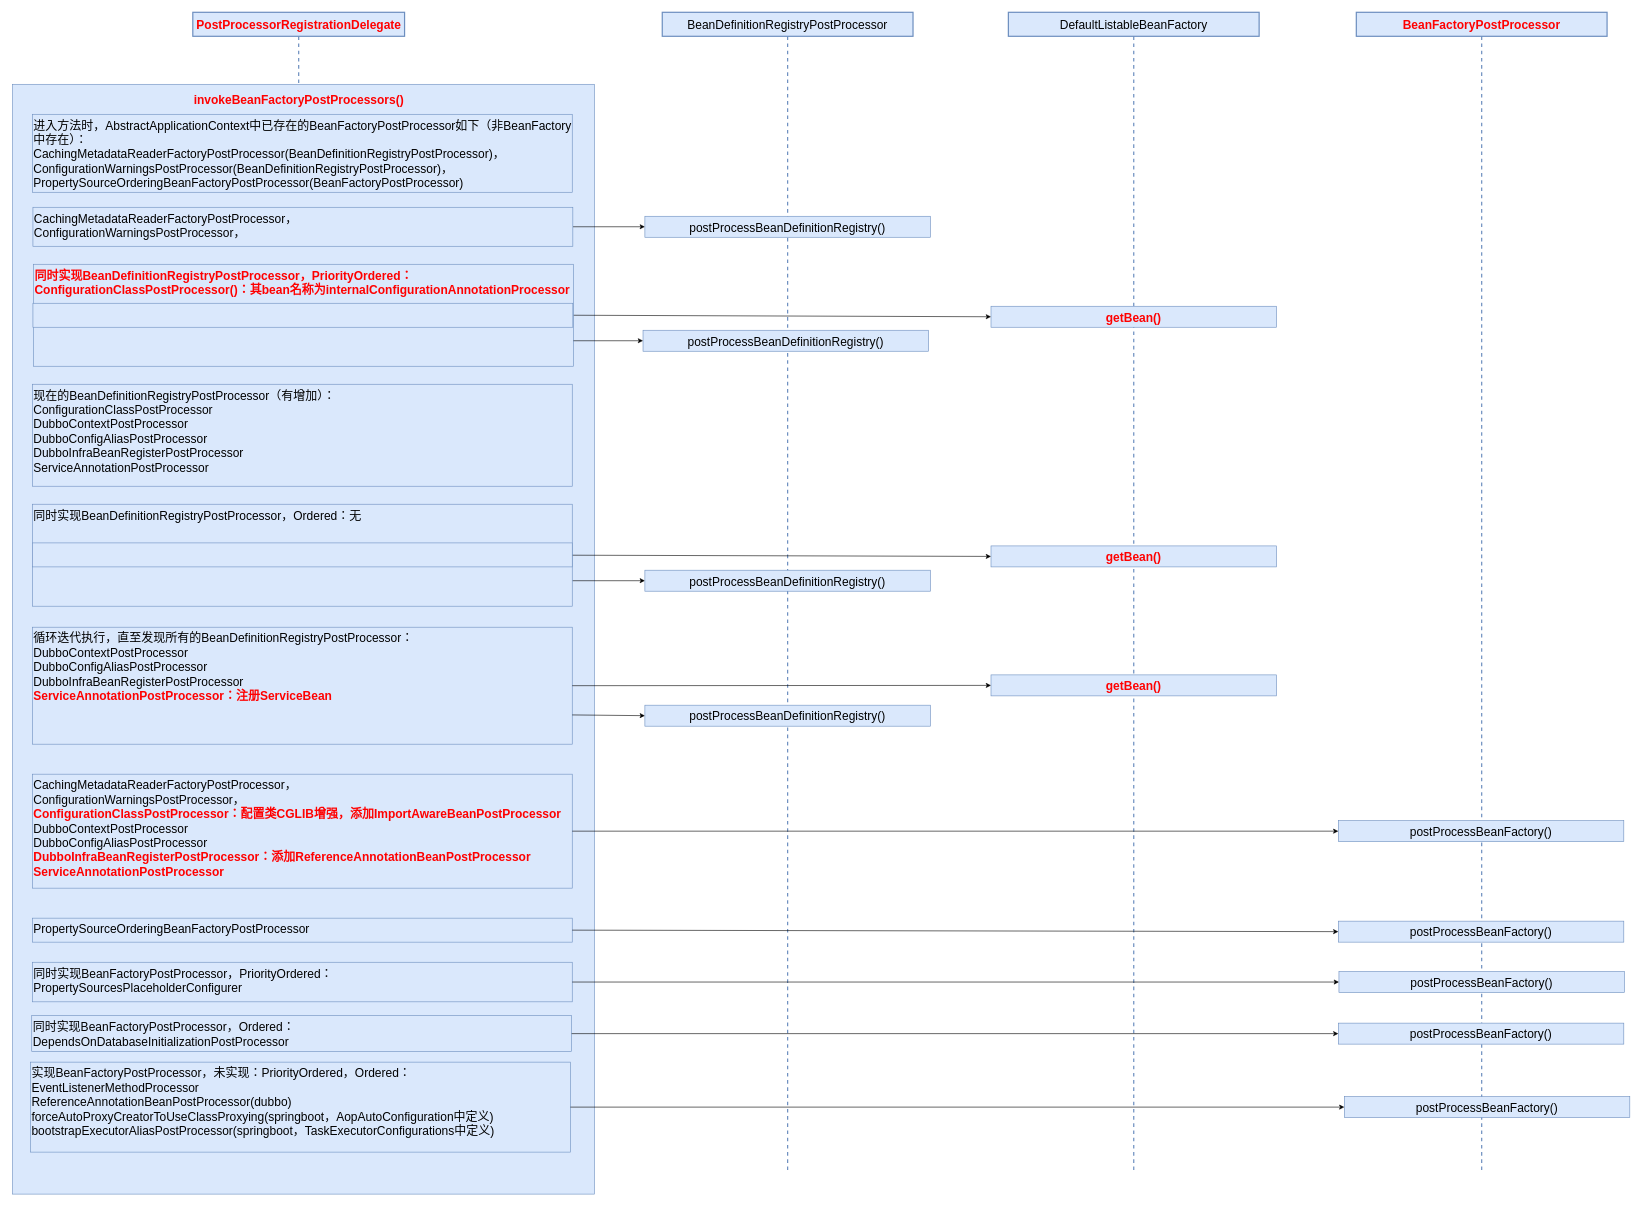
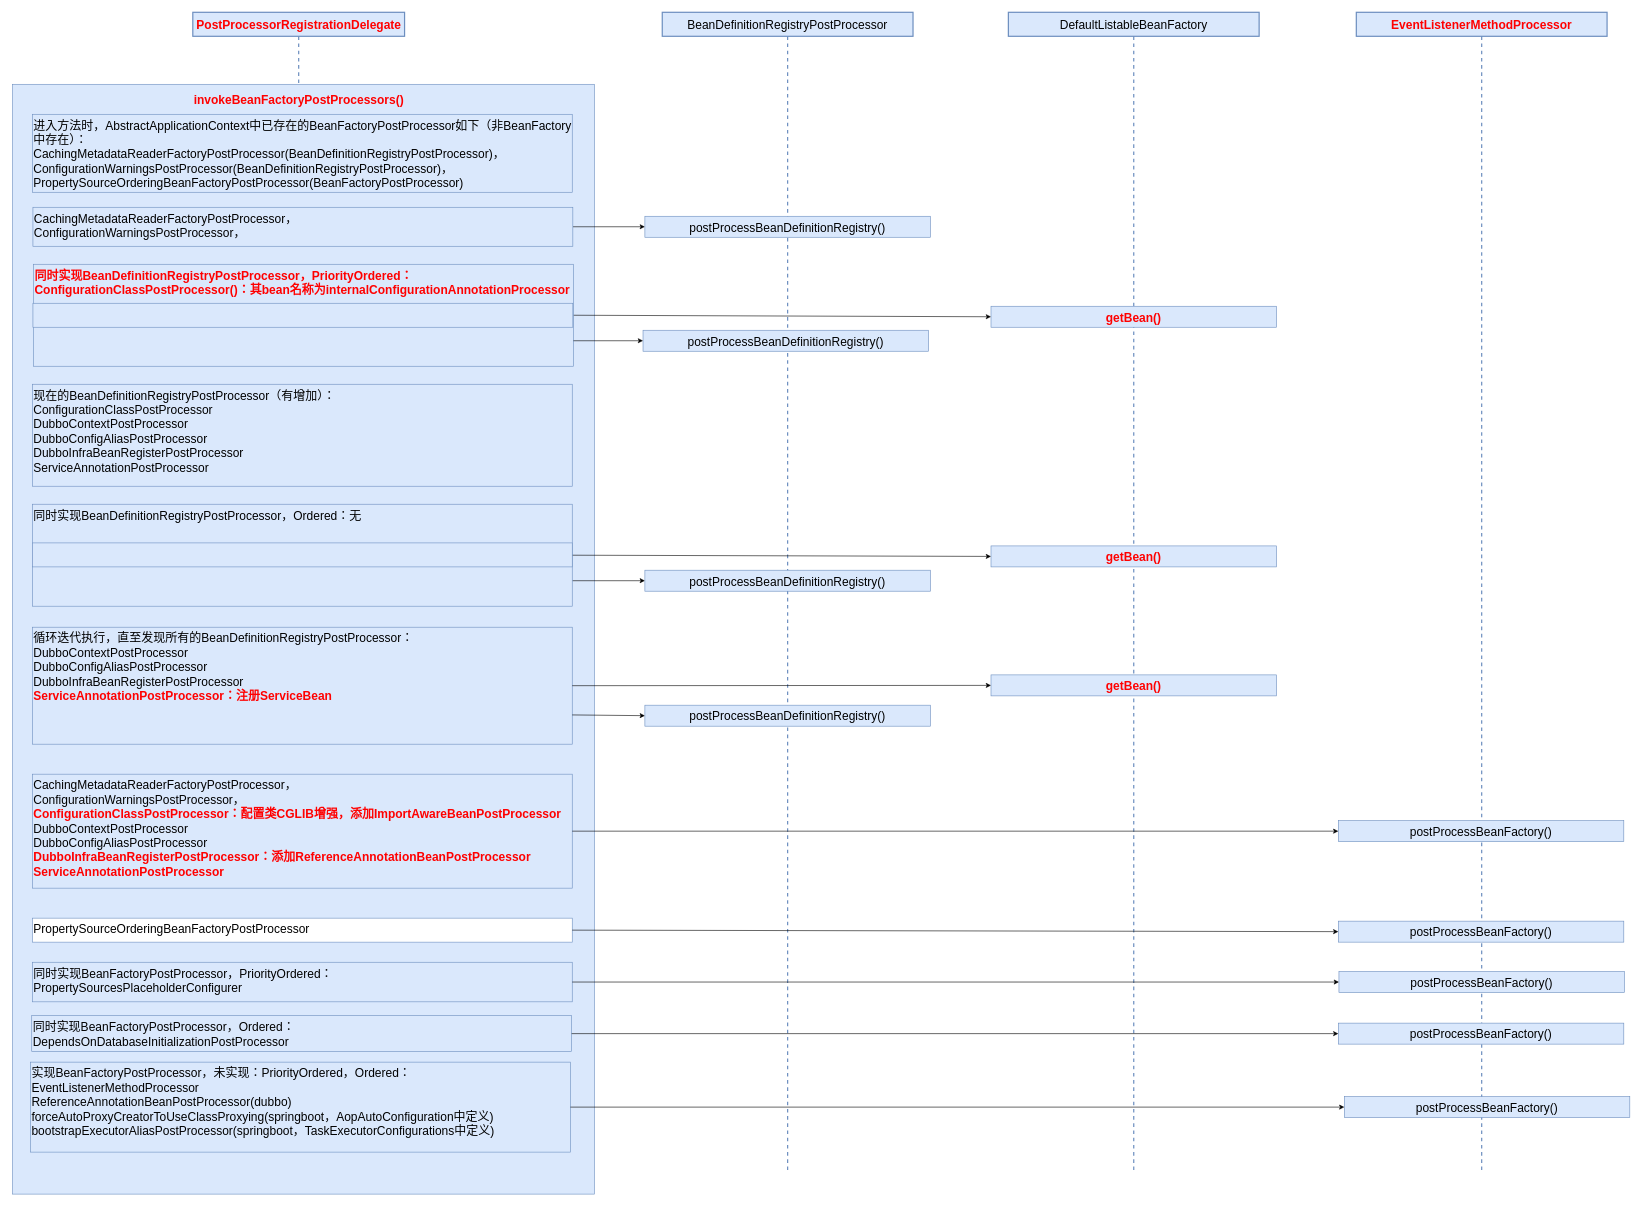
node "BeanFactoryPostProcessor": label "BeanFactoryPostProcessor" -> "EventListenerMethodProcessor"
node "PropertySourceOrderingBeanFactoryPostProcessor": fillcolor #dae8fc -> #ffffff
